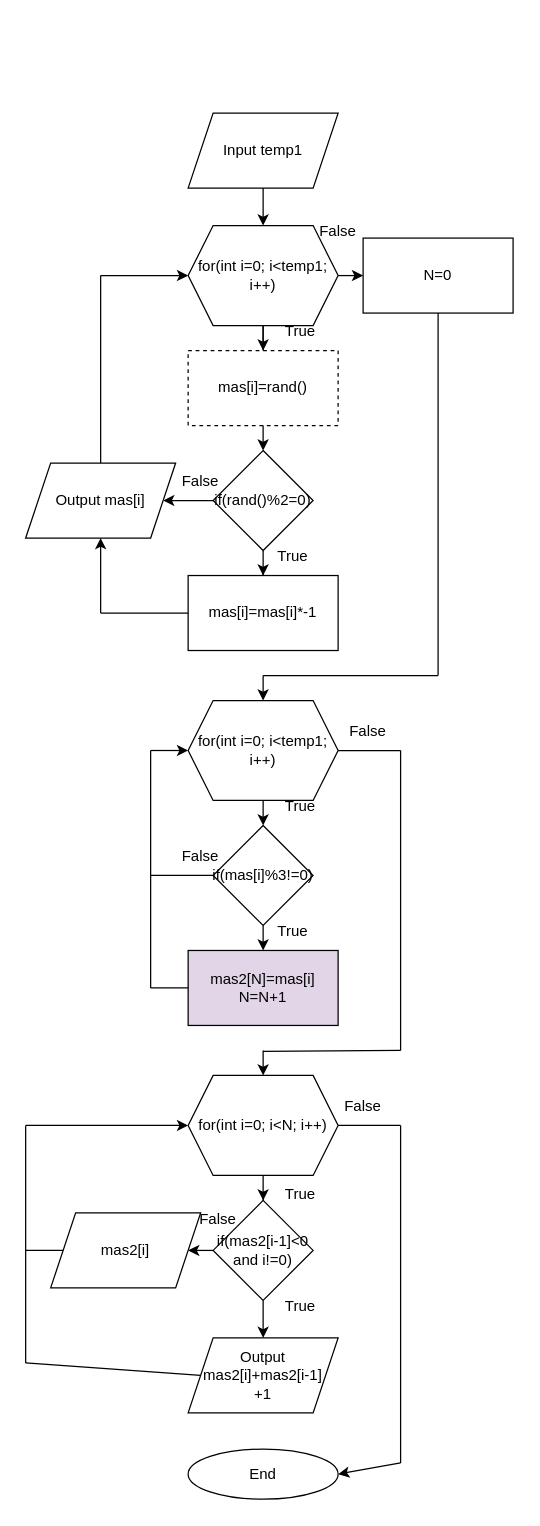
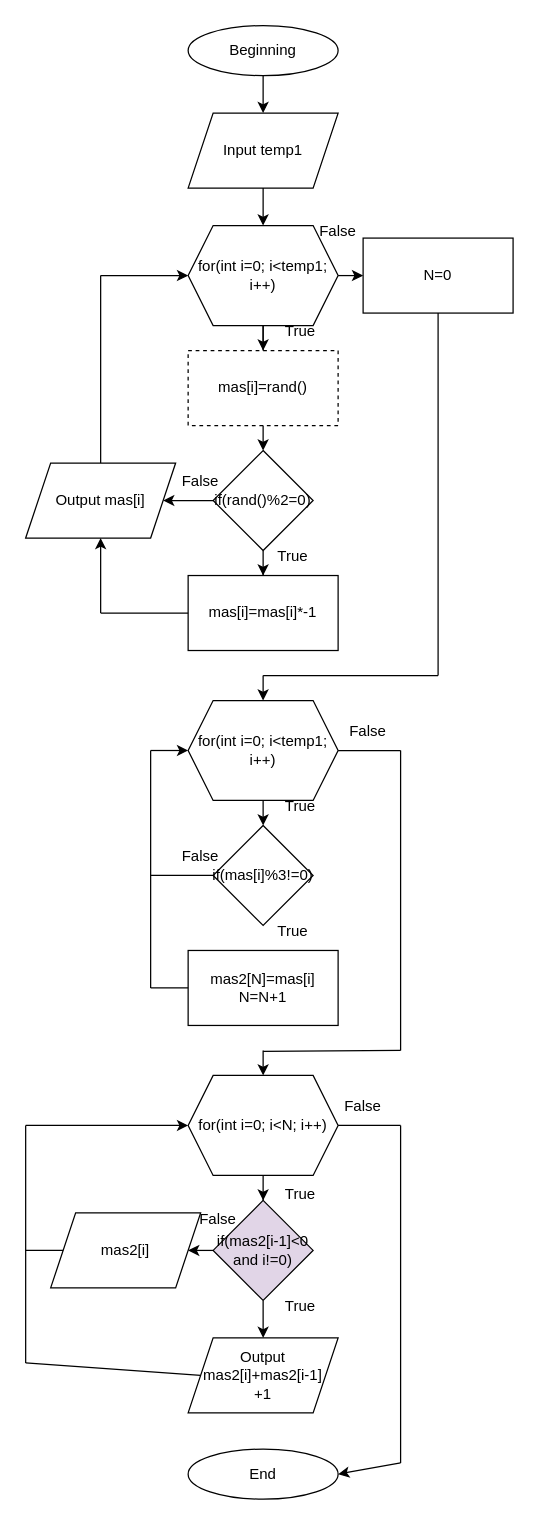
node "Beginning": added
edge "Beginning" -> "Input temp1": added
edge "if(mas[i]%3!=0)" -> "mas2[N]=mas[i] N=N+1": removed
node "mas2[N]=mas[i] N=N+1": fillcolor #e1d5e7 -> #ffffff
node "if(mas2[i-1]<0 and i!=0)": fillcolor #ffffff -> #e1d5e7
